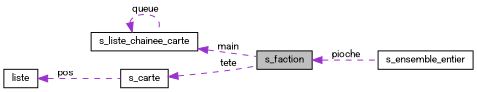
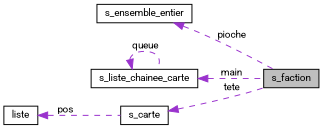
edge "s_ensemble_entier" -> "s_faction": reversed
